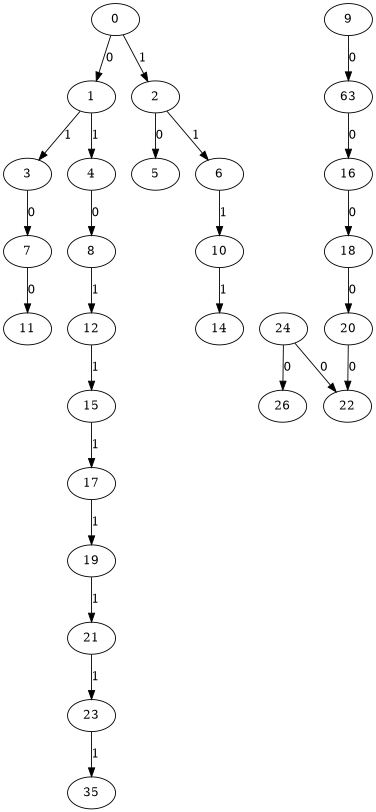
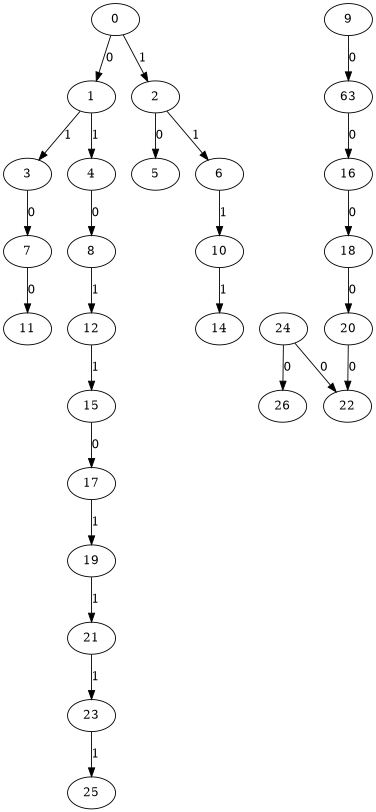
edge "15" -> "17": label "1 " -> "0 "
node "35": label "35" -> "25"
